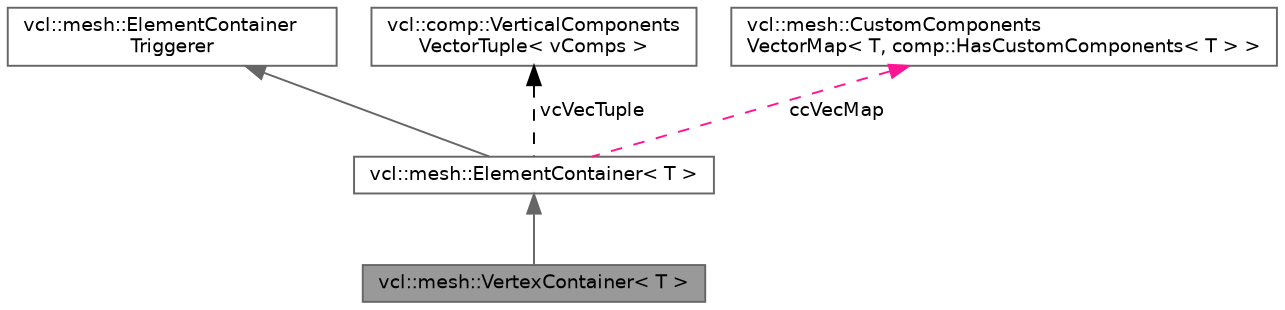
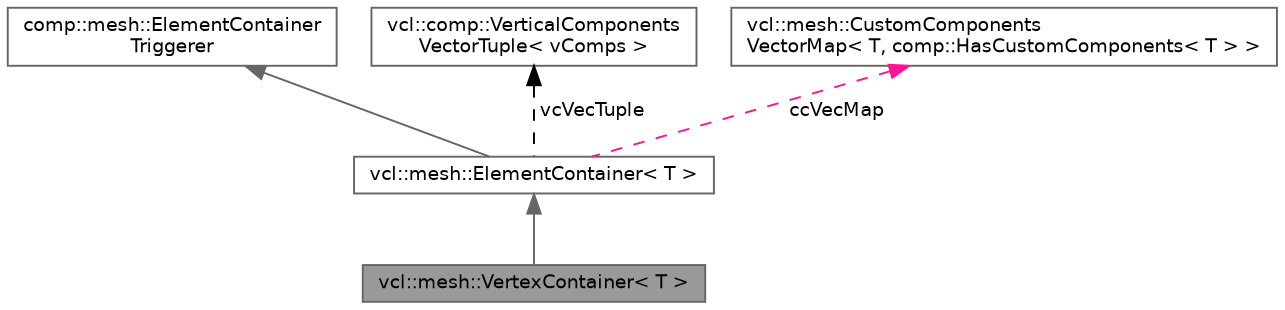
node "vcl::mesh::ElementContainer Triggerer": label "vcl::mesh::ElementContainer Triggerer" -> "comp::mesh::ElementContainer Triggerer"
